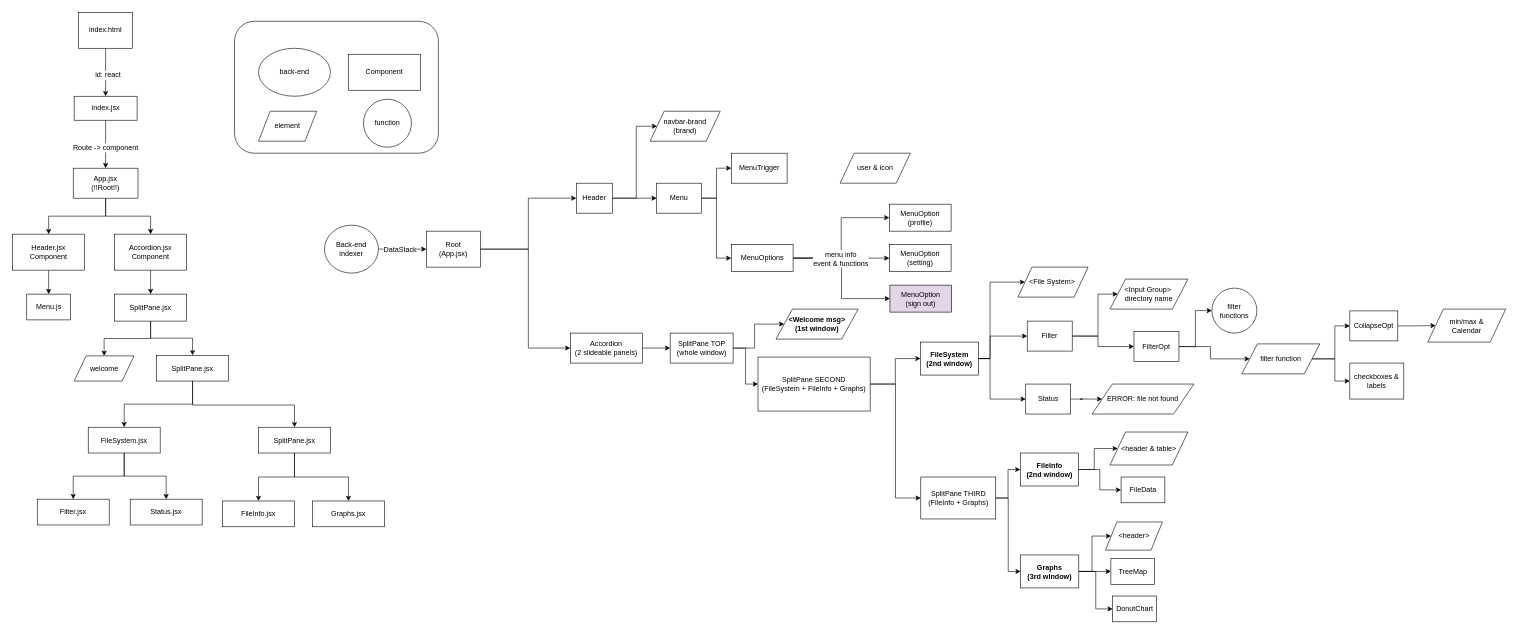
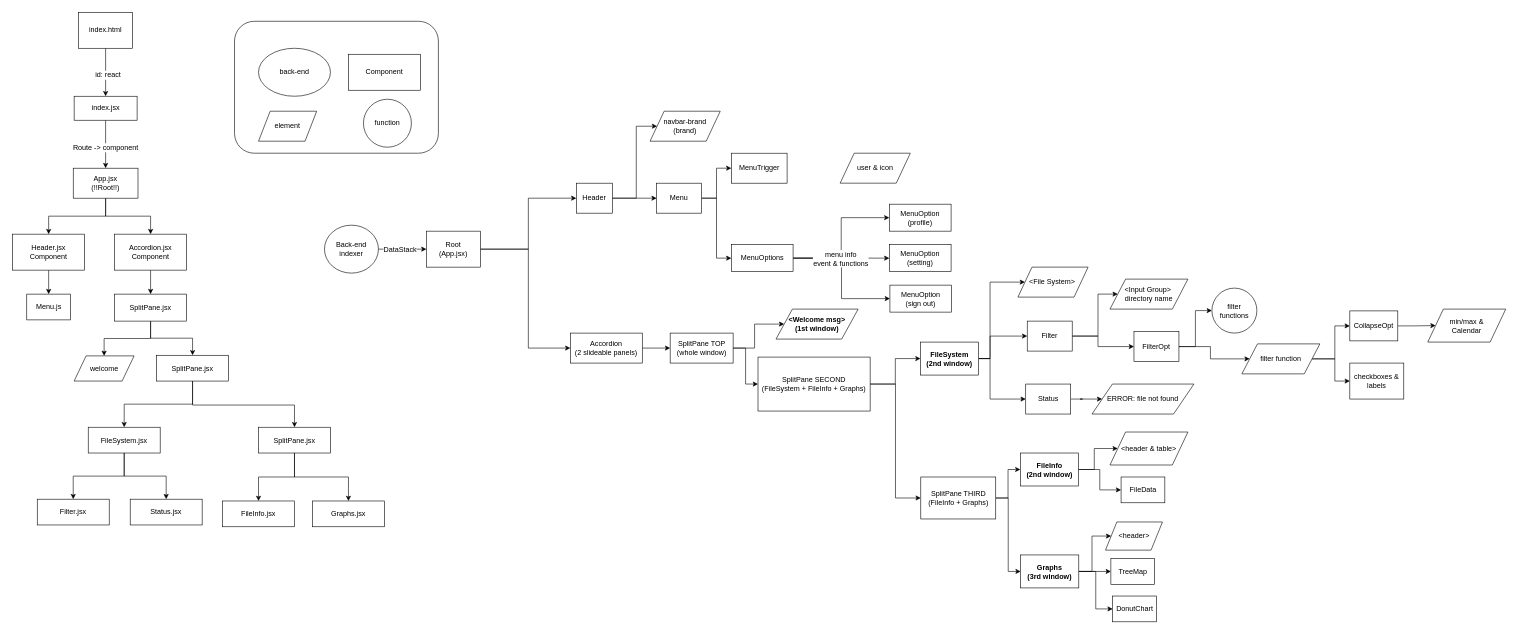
node "MenuOption (sign out)": fillcolor #e1d5e7 -> #ffffff
